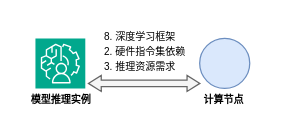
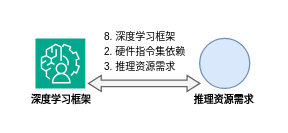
node "模型推理实例": label "模型推理实例" -> "深度学习框架"
node "计算节点": label "计算节点" -> "推理资源需求"
